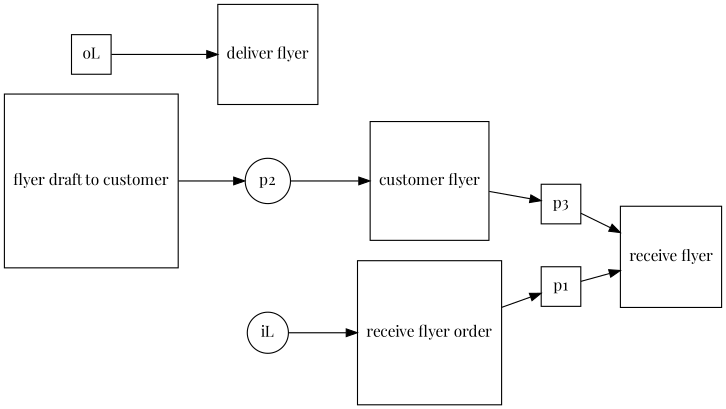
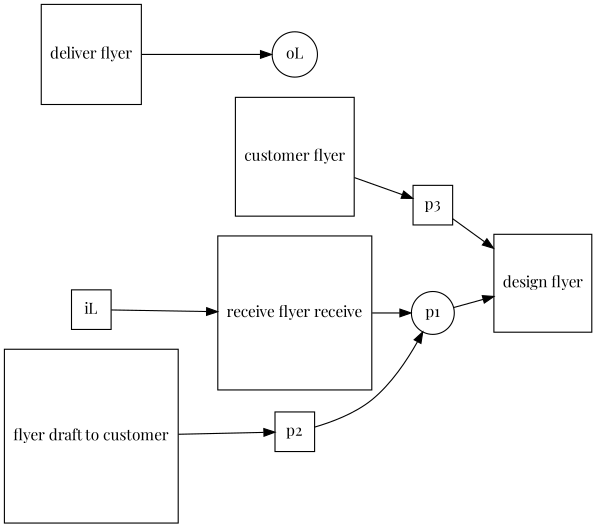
node "oL": shape square -> circle
edge "oL" -> "deliver flyer": reversed
node "p2": shape circle -> square
edge "p2" -> "customer flyer": now "p2" -> "p1"
node "receive flyer": label "receive flyer" -> "design flyer"
node "p1": shape square -> circle
node "iL": shape circle -> square
node "receive flyer order": label "receive flyer order" -> "receive flyer receive"
